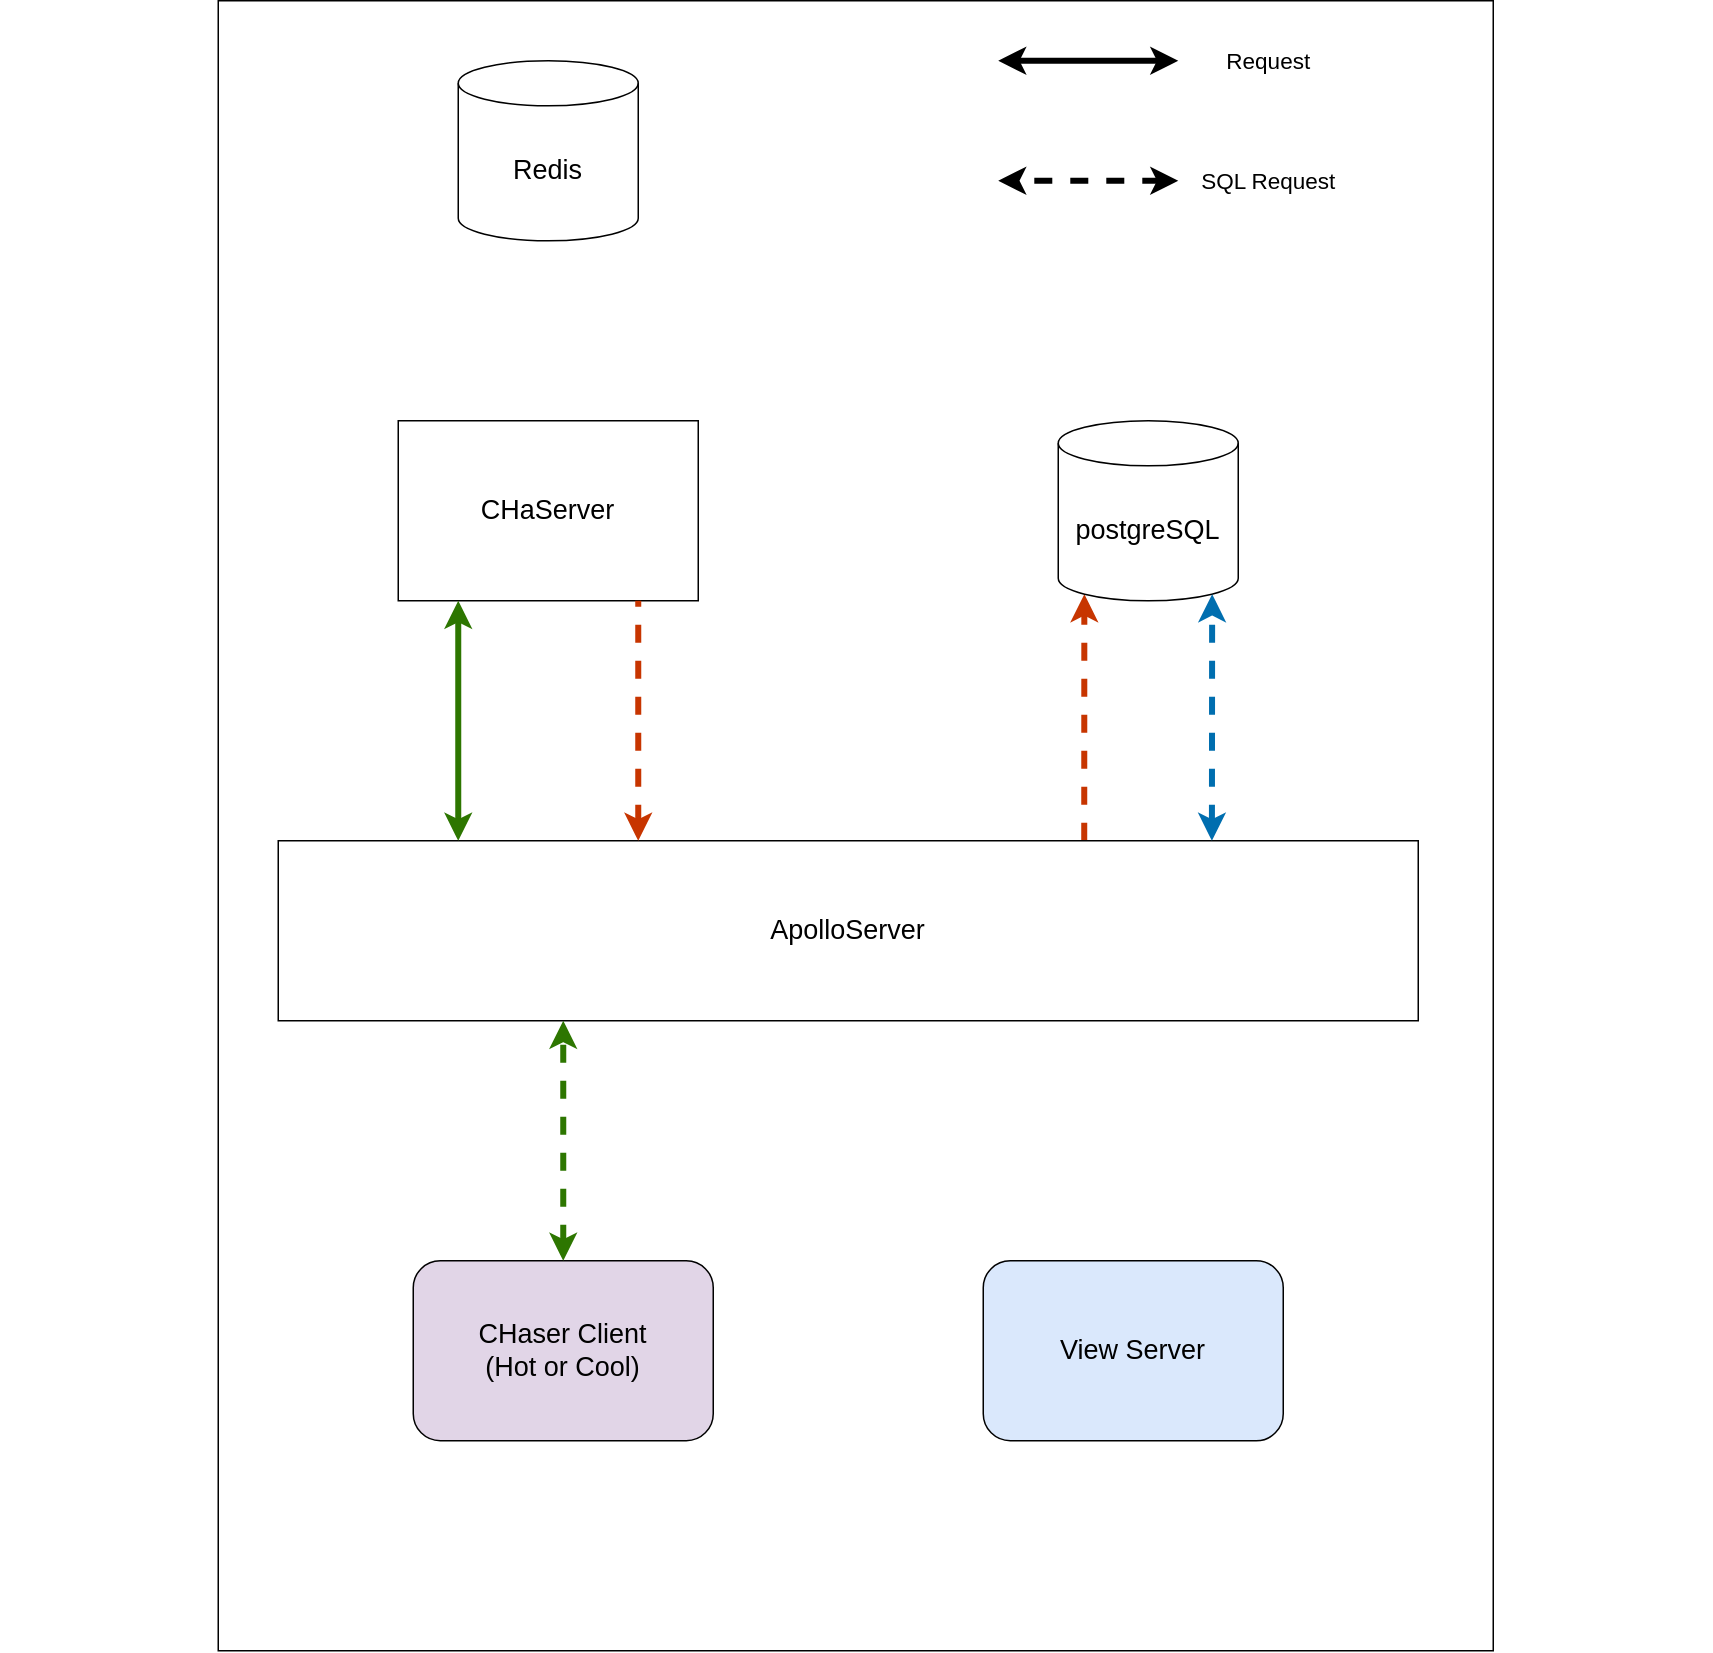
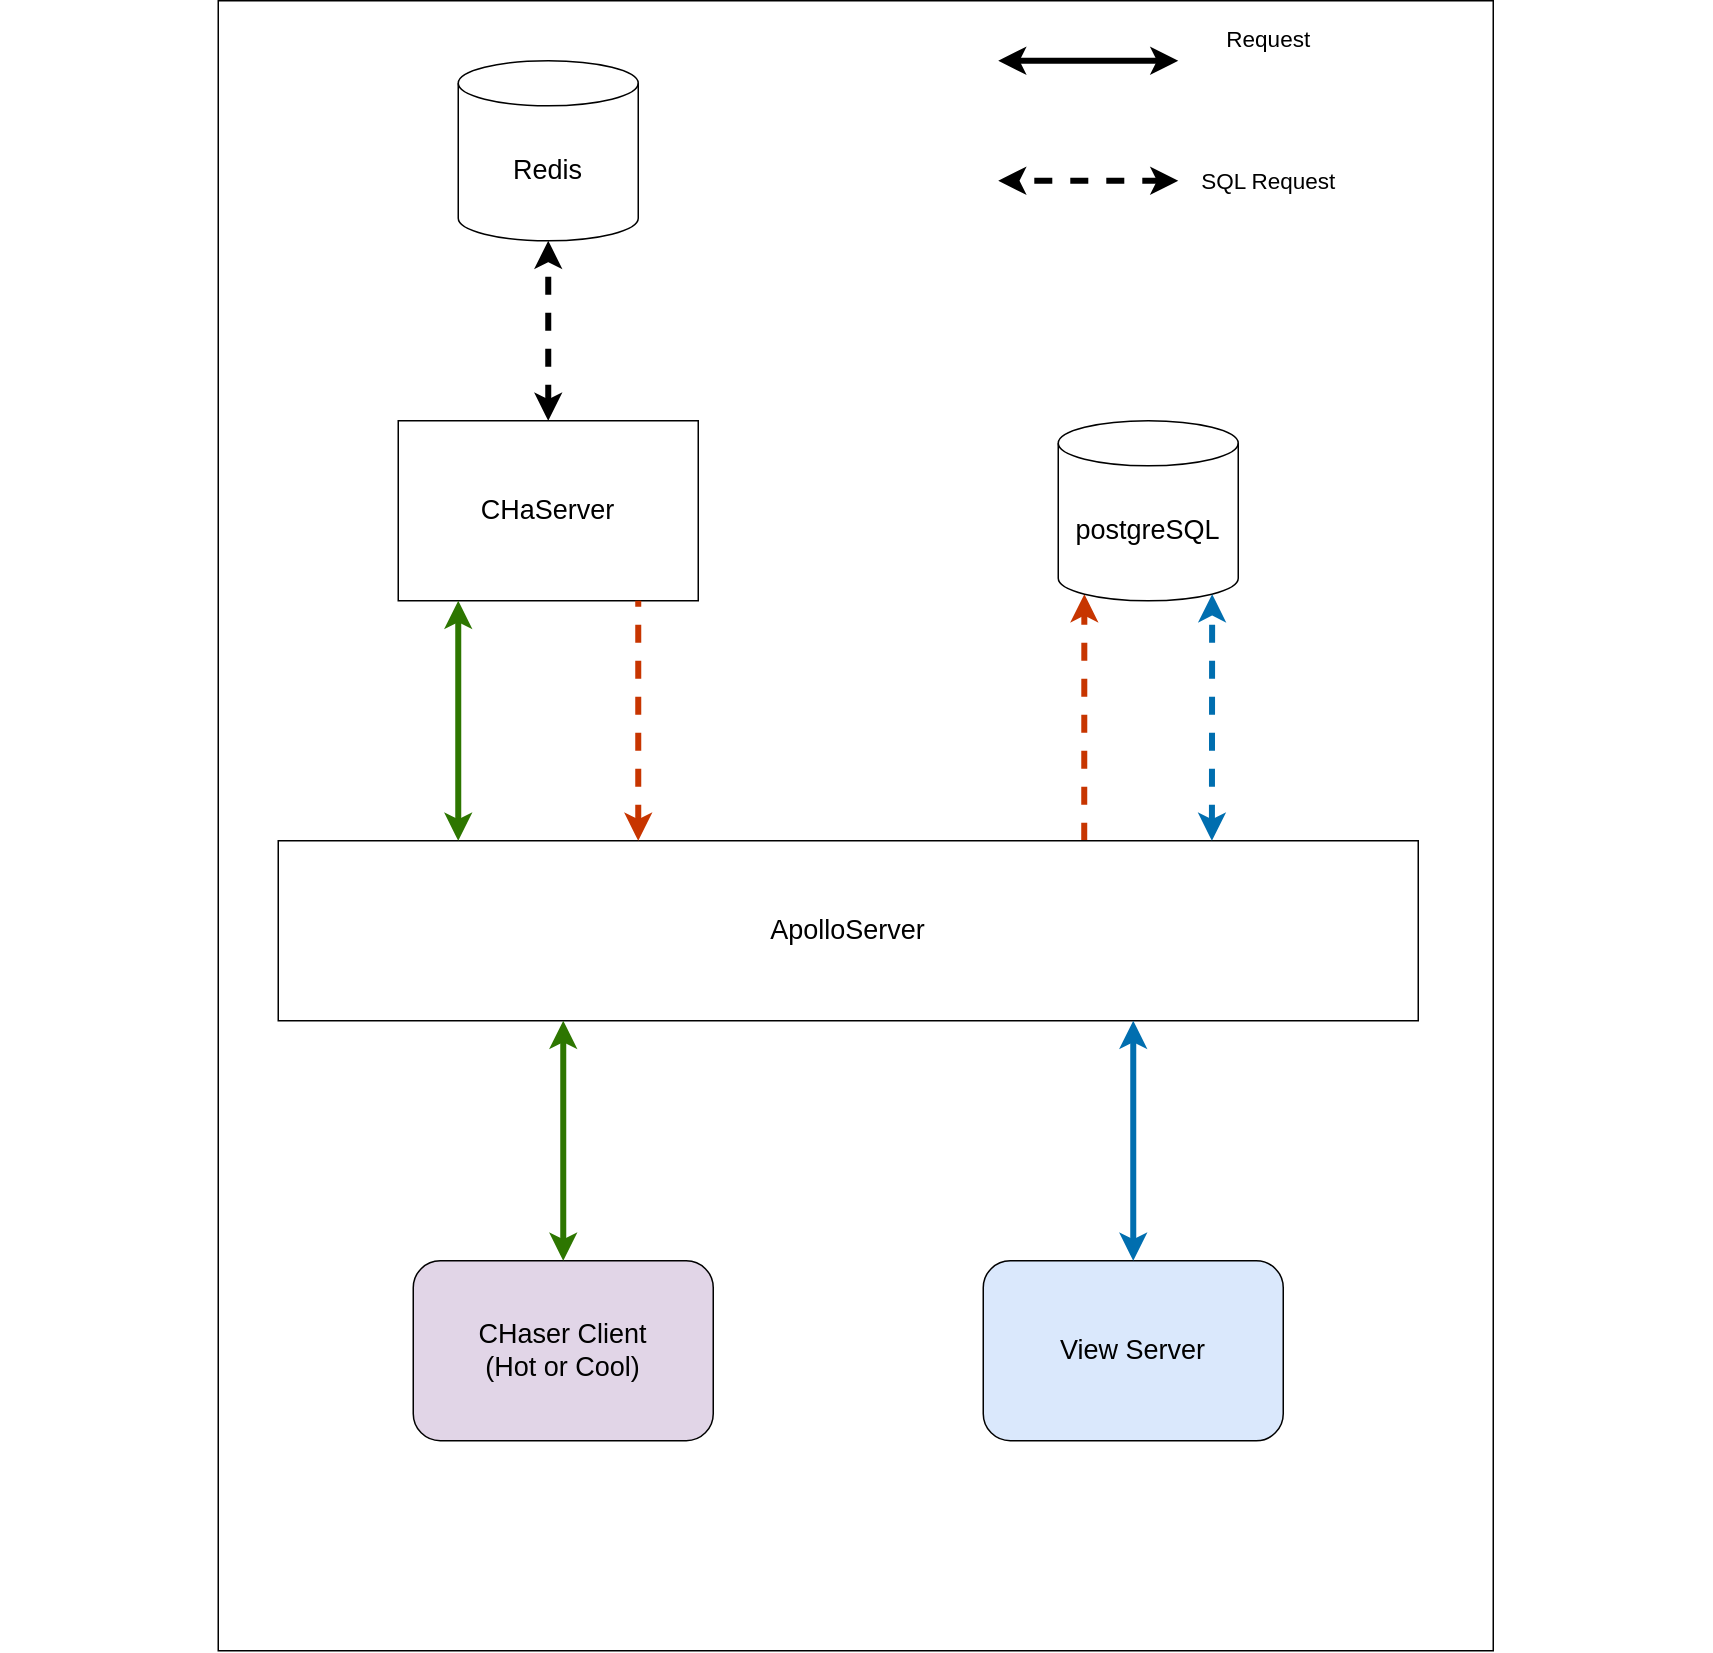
node "Request": moved (1268, 61) -> (1268, 38)
edge "Redis" -- "CHaServer": added
edge "ApolloServer" -- "View Server": added
edge "ApolloServer" -- "CHaser Client (Hot or Cool)": style dashed -> solid
